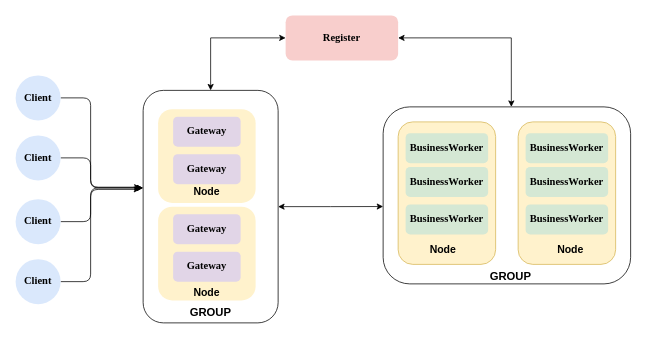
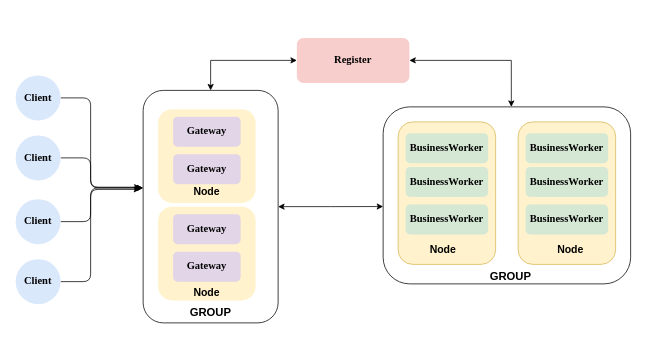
node "Register": moved (342, 38) -> (353, 60)
